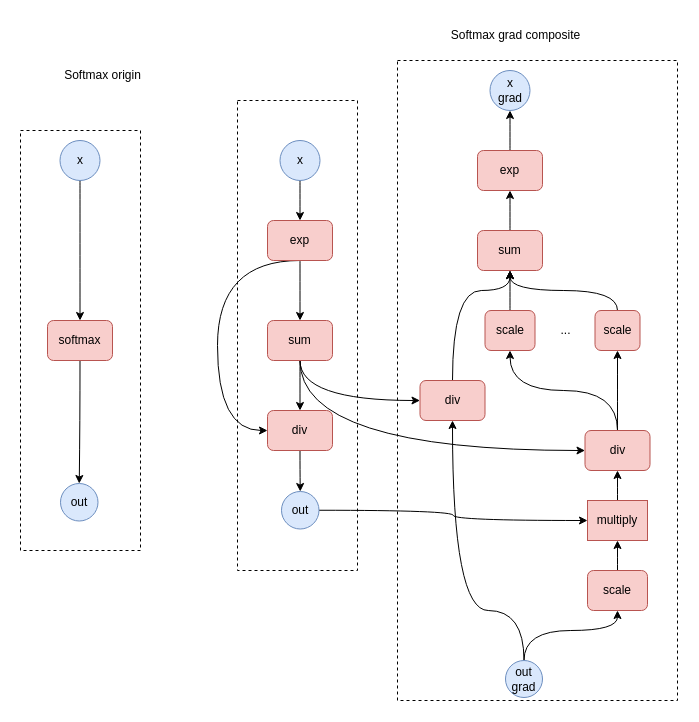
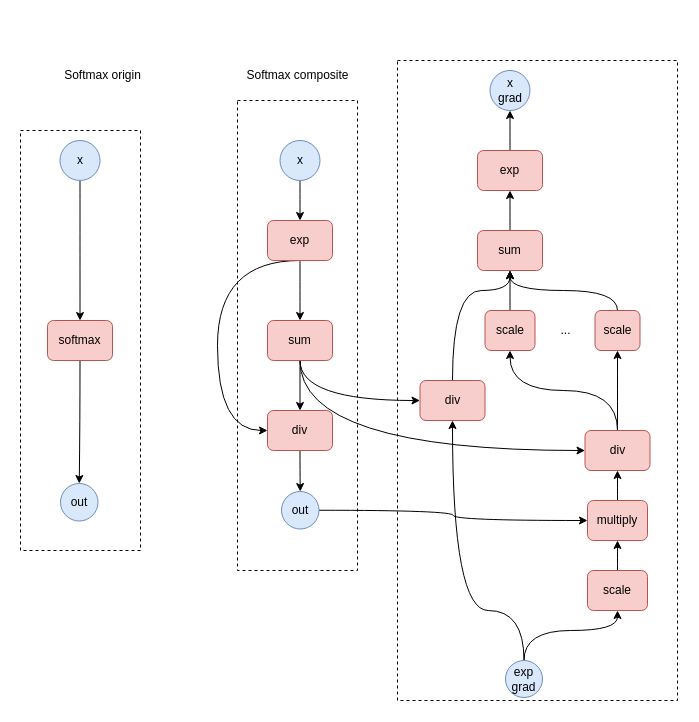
node "Softmax grad composite": removed
node "Softmax composite": added
node "multiply": shape rectangle -> rounded rectangle
node "out grad": label "out grad" -> "exp grad"
